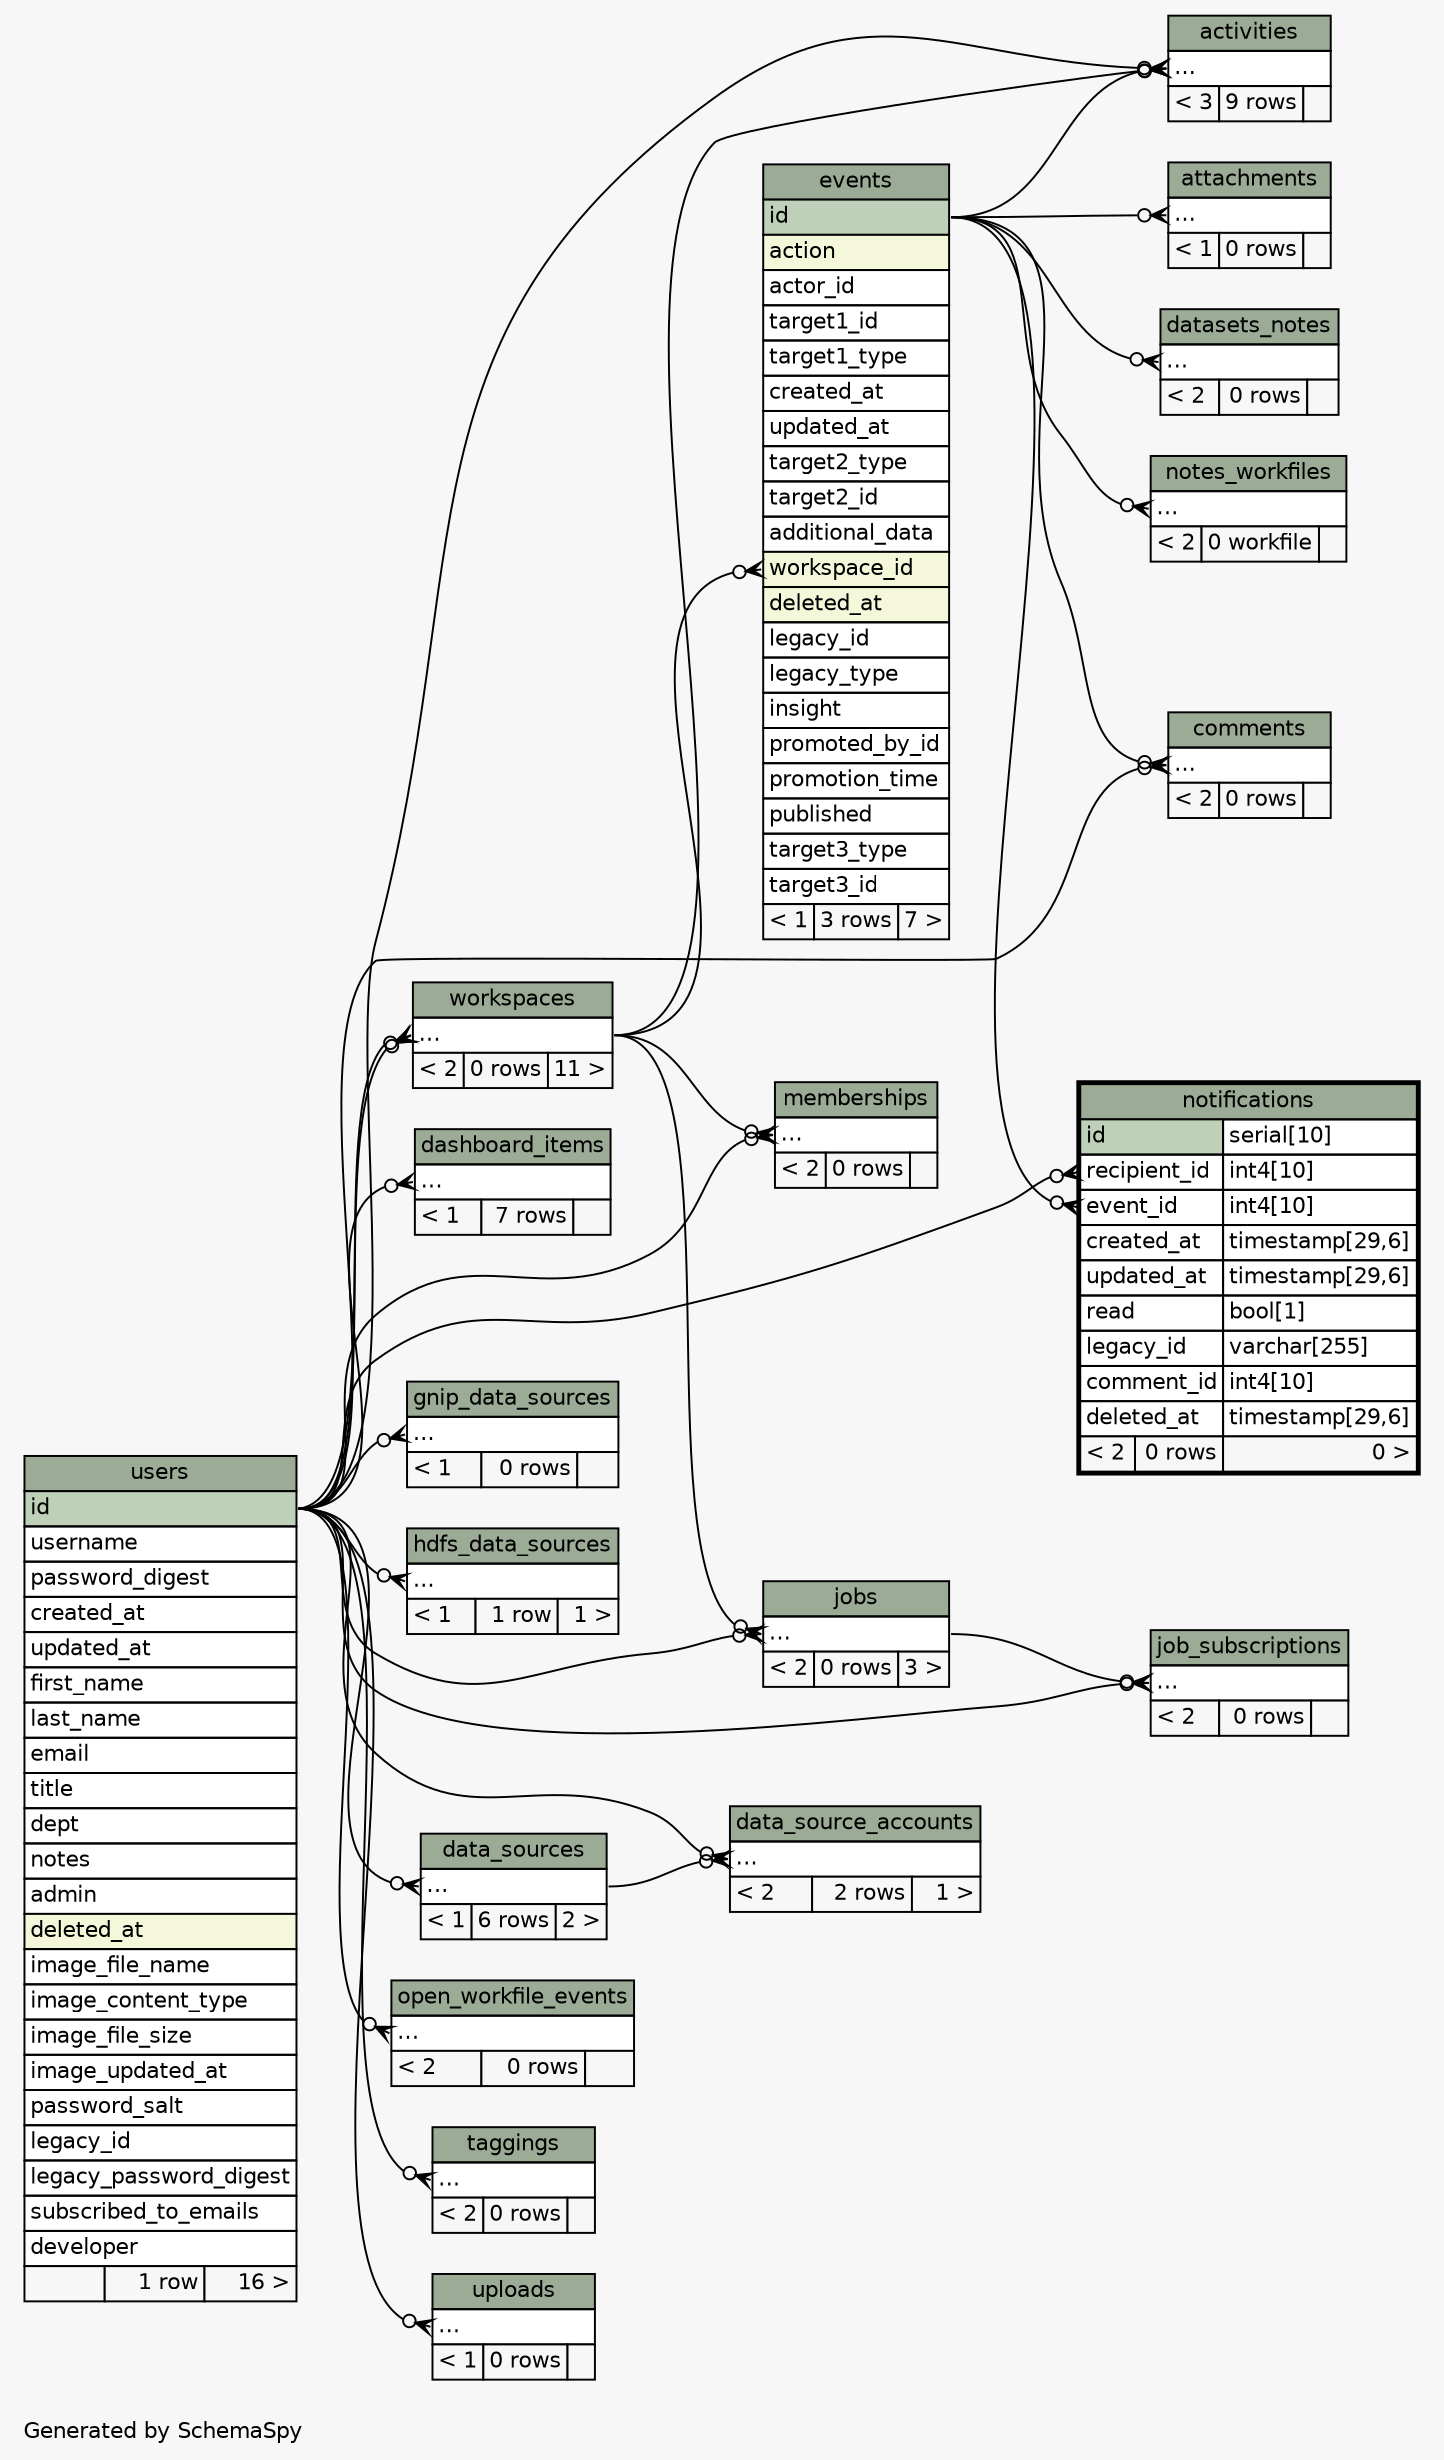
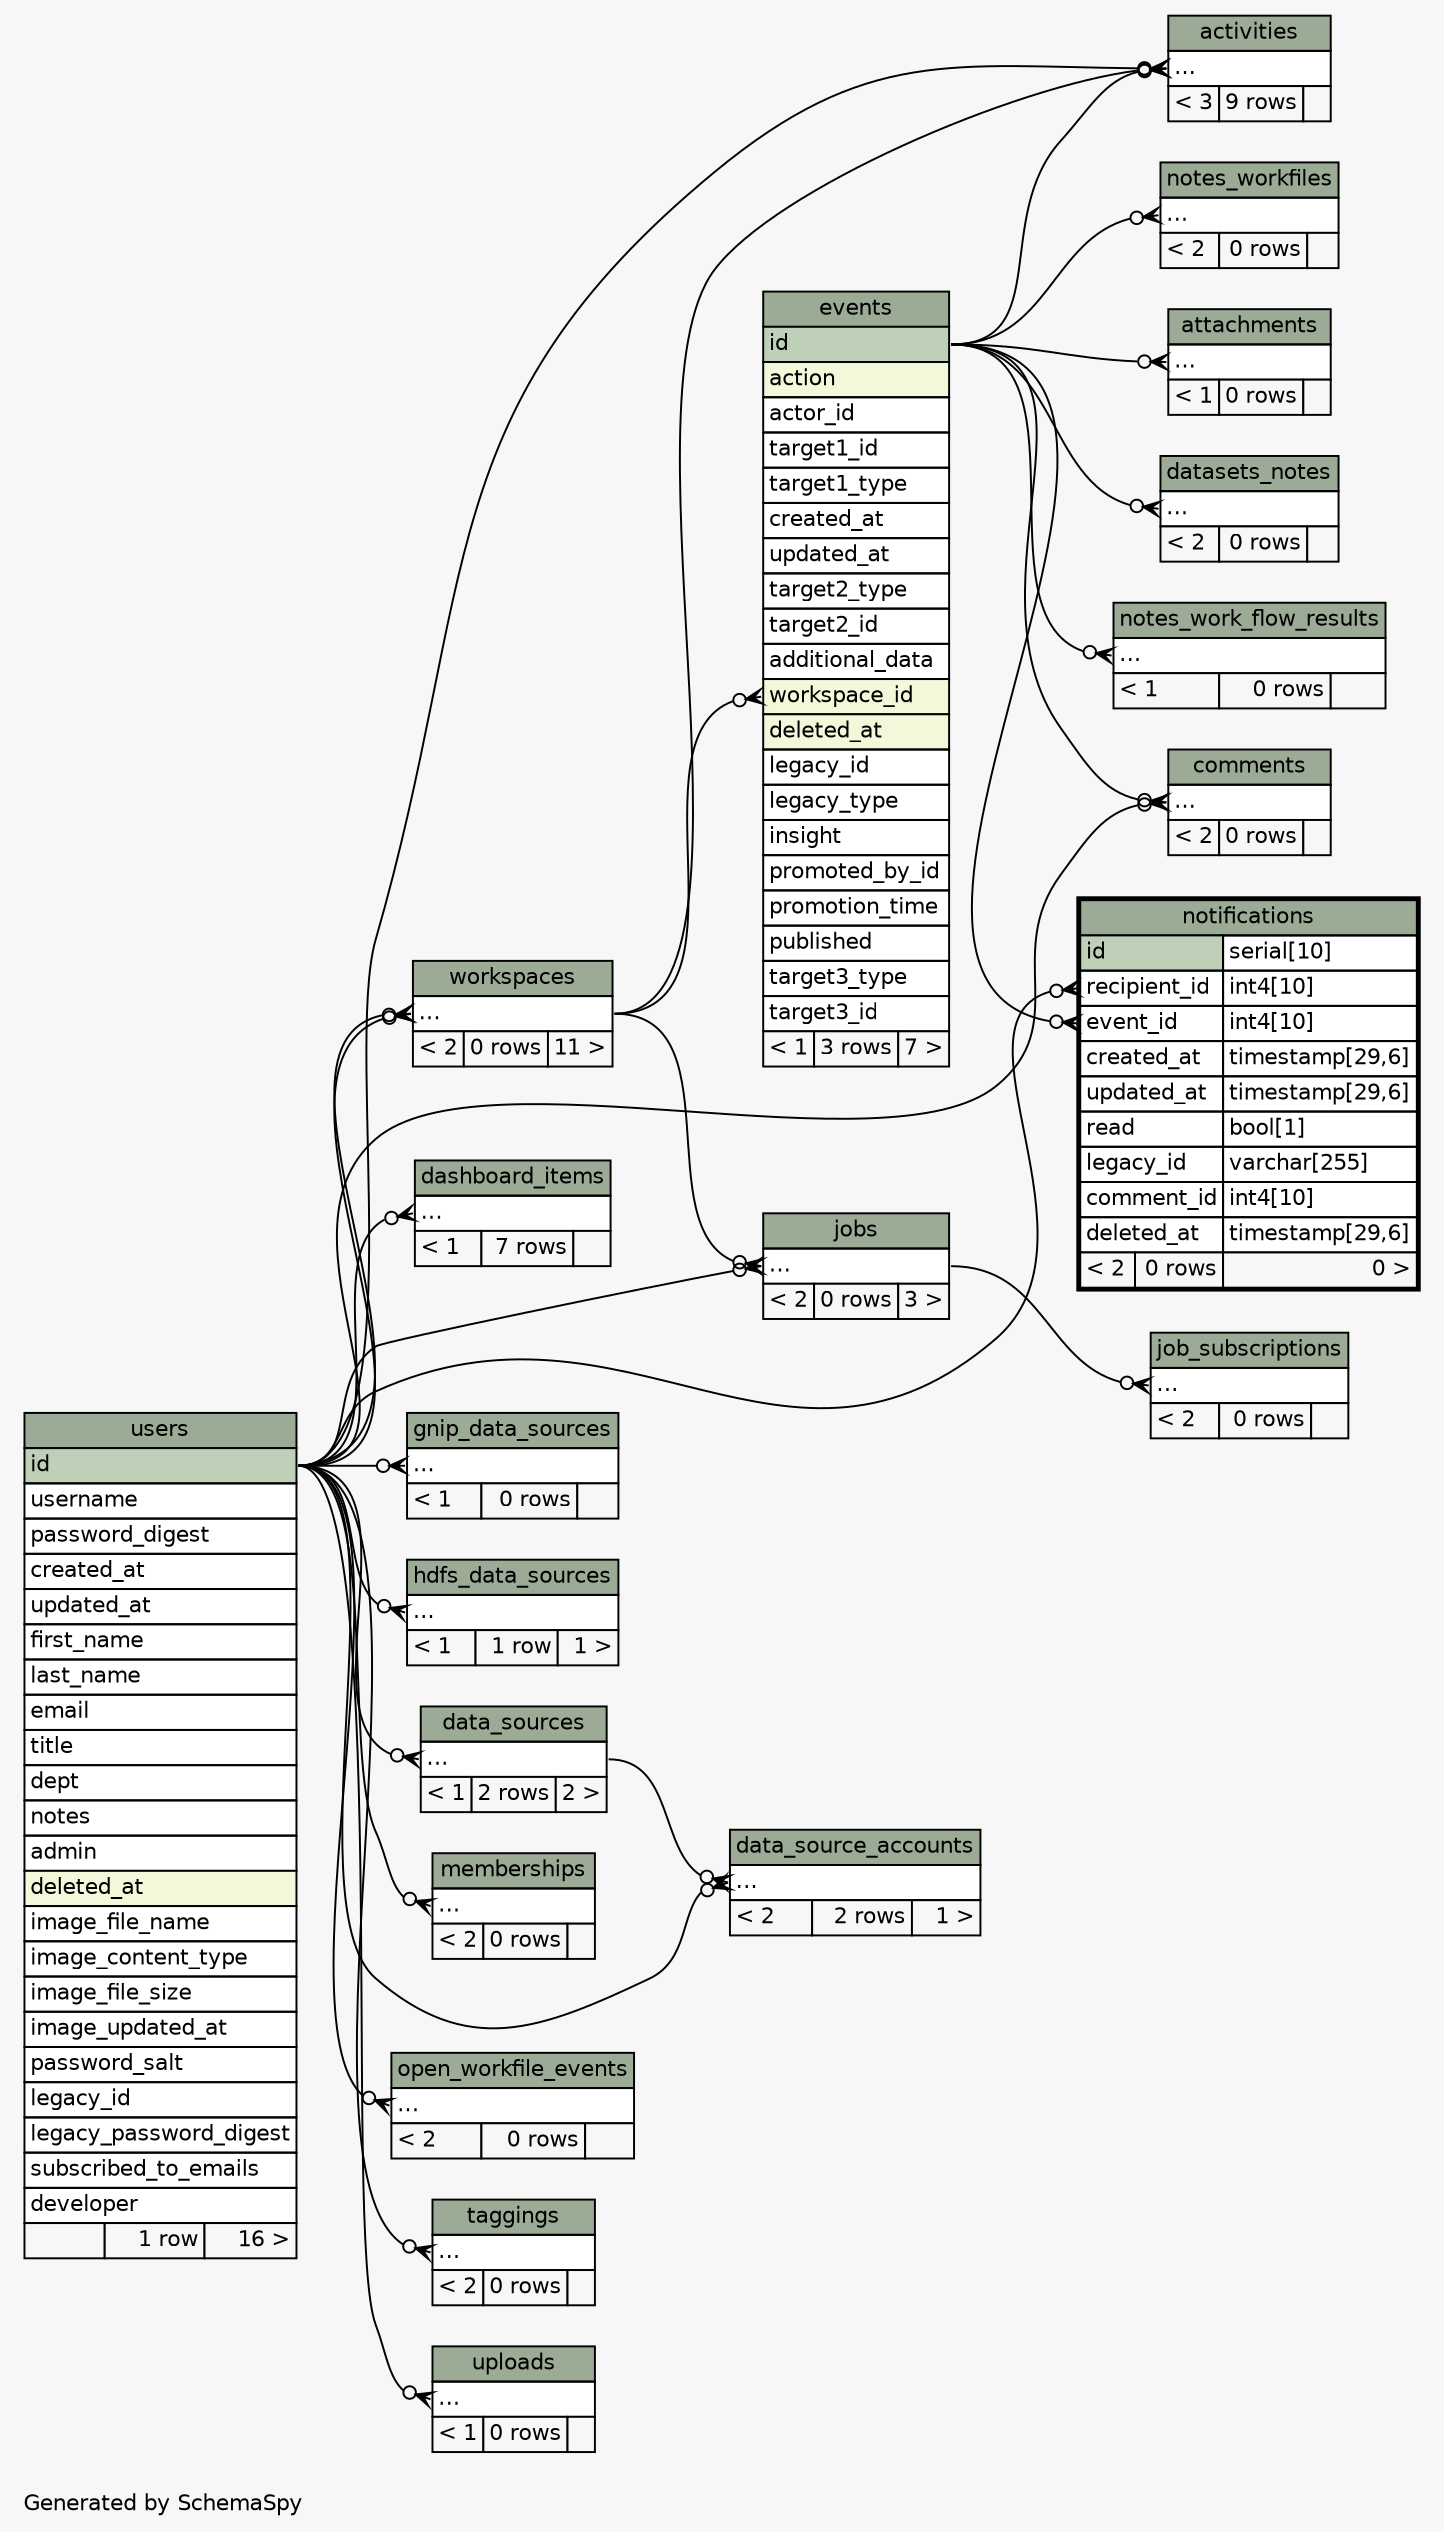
node "notes_workfiles": text "0 workfile" -> "0 rows"
node "notes_work_flow_results": added
edge "workspaces" -> "memberships": removed
edge "users" -> "job_subscriptions": removed
node "data_sources": text "6 rows" -> "2 rows"
